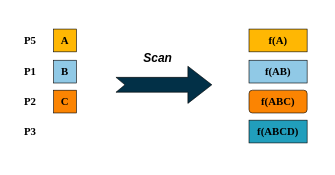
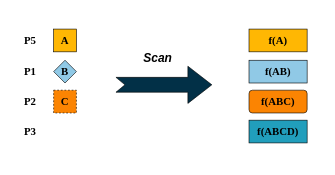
node "B": shape rectangle -> diamond
node "C": style solid -> dashed
